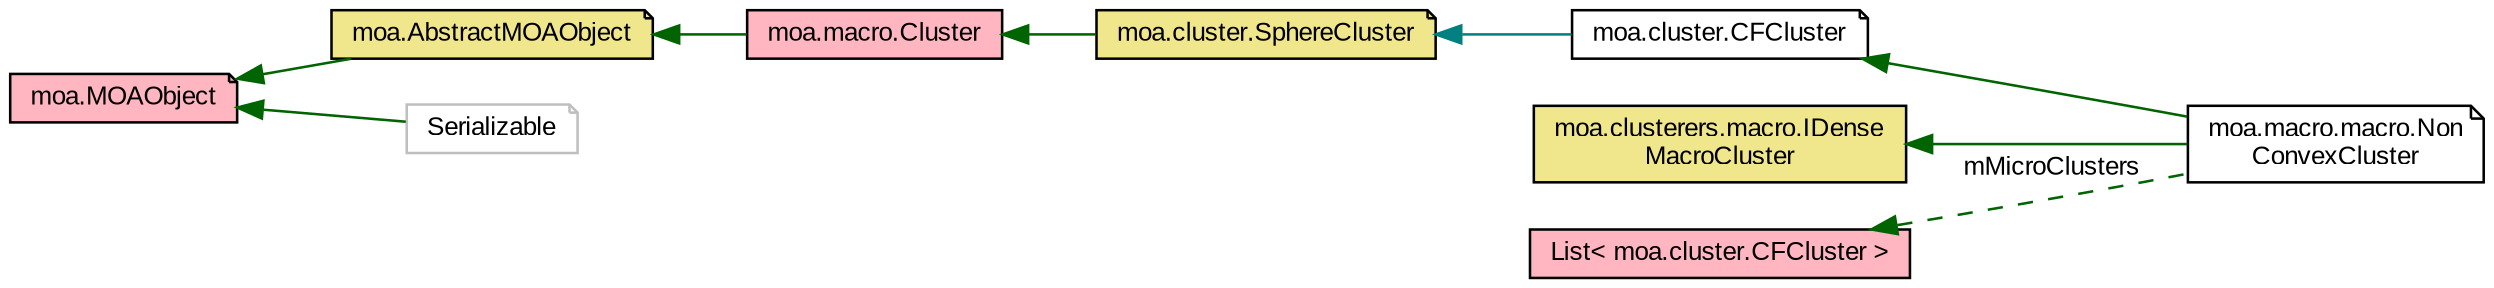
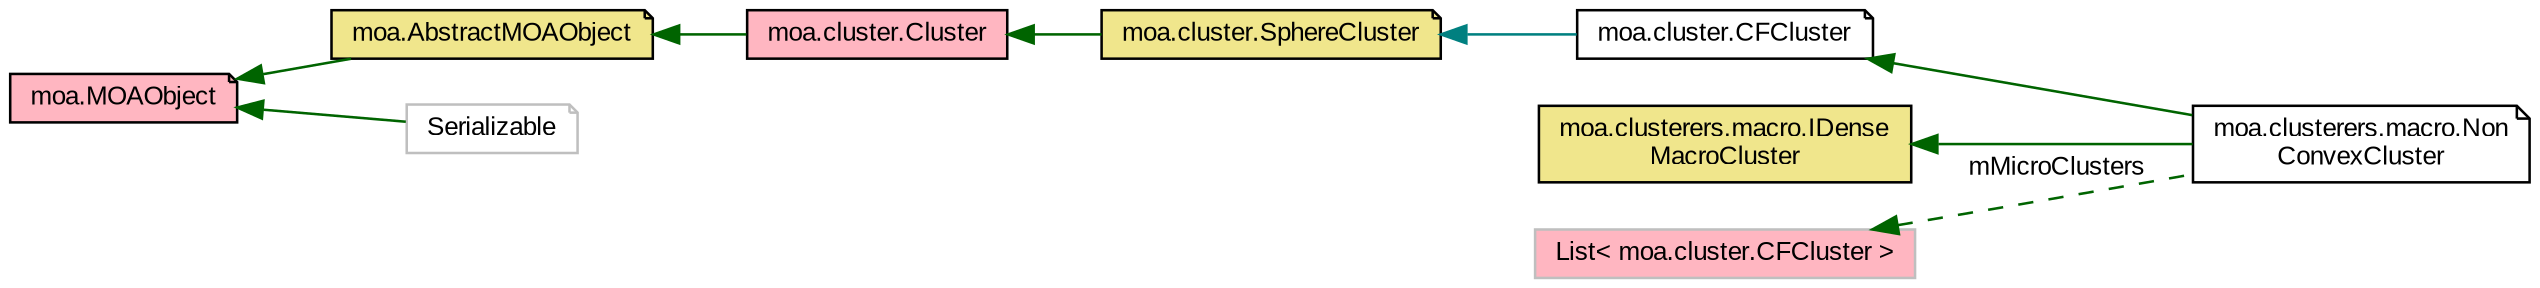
node "moa.macro.Cluster": label "moa.macro.Cluster" -> "moa.cluster.Cluster"
node "moa.macro.macro.Non ConvexCluster": label "moa.macro.macro.Non ConvexCluster" -> "moa.clusterers.macro.Non ConvexCluster"
node "List< moa.cluster.CFCluster >": color black -> grey75
